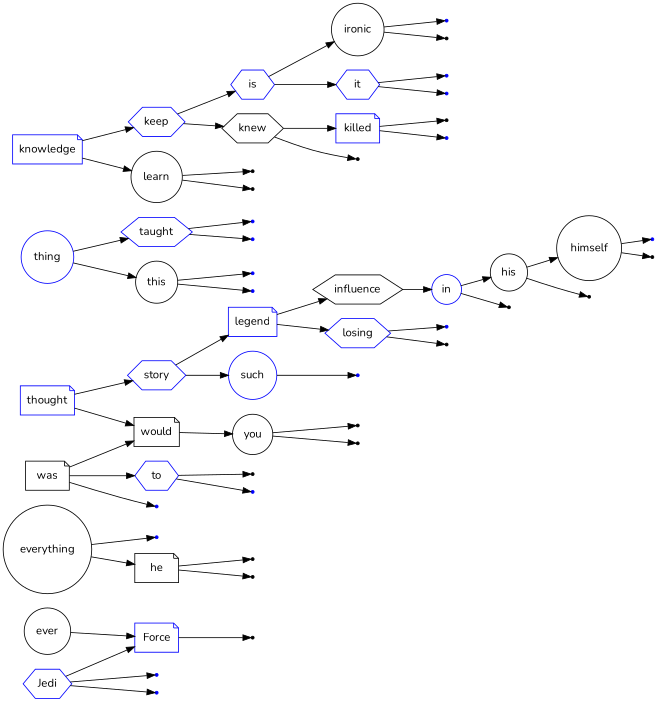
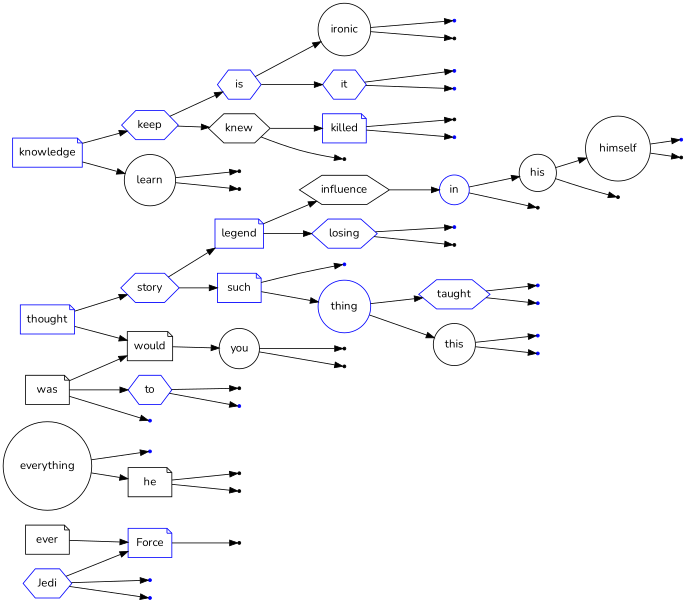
edge "such" -> "thing": added
node "such": shape circle -> note
node "ever": shape circle -> note
